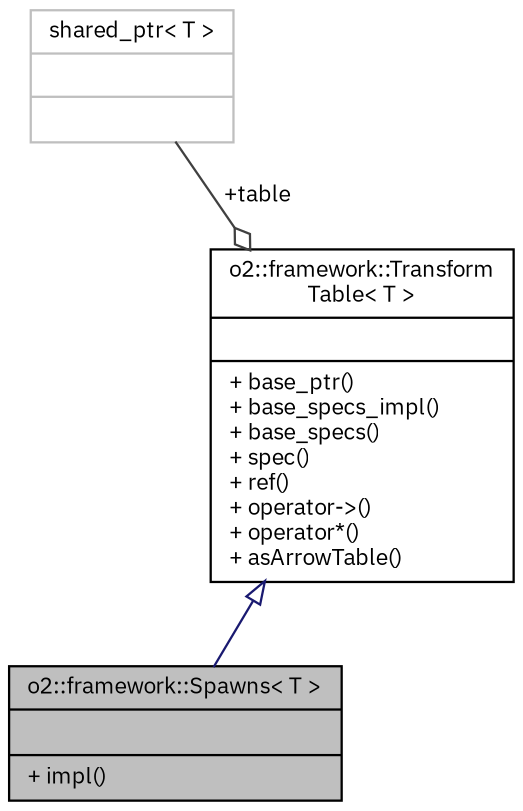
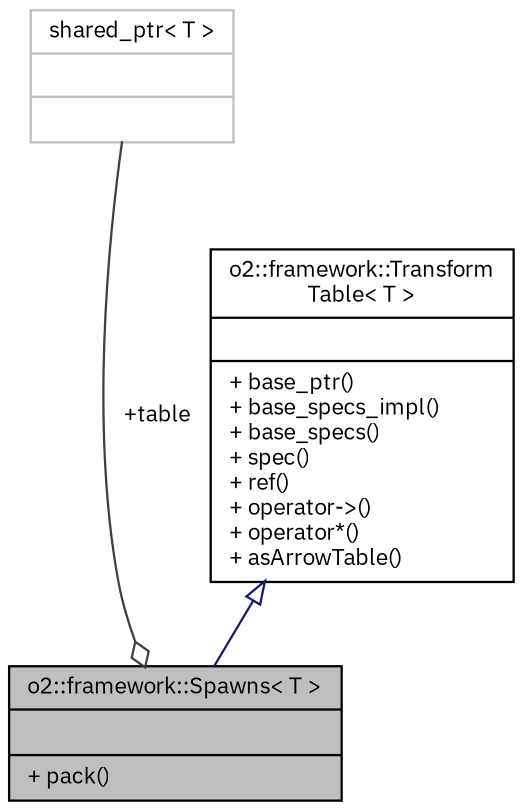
edge "shared_ptr< T >" -> "o2::framework::Transform": now "shared_ptr< T >" -> "o2::framework::Spawns< T >"
node "o2::framework::Spawns< T >": text "+ impl()" -> "+ pack()"
